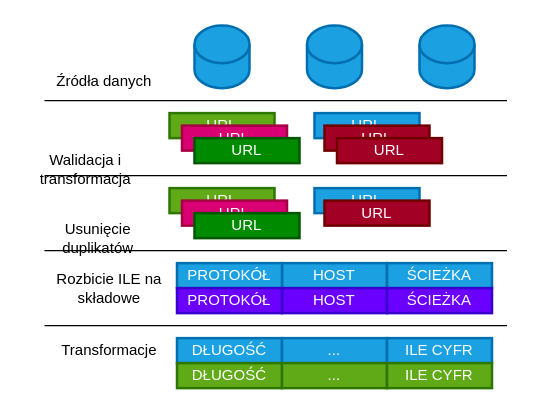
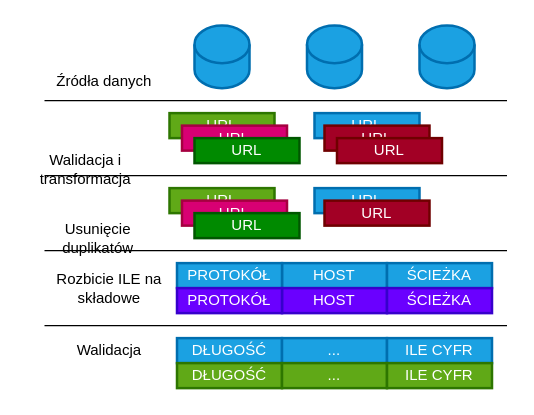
node "Transformacje": label "Transformacje" -> "Walidacja"
